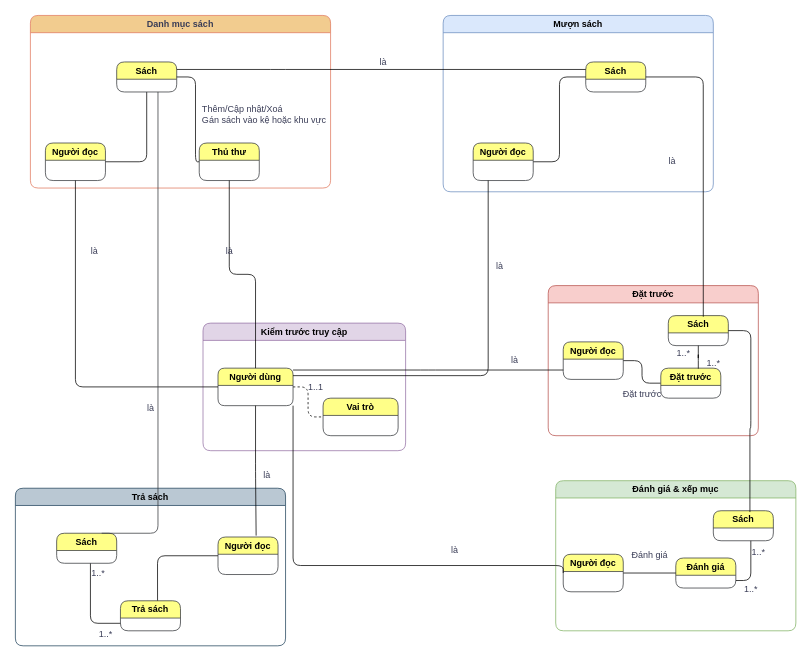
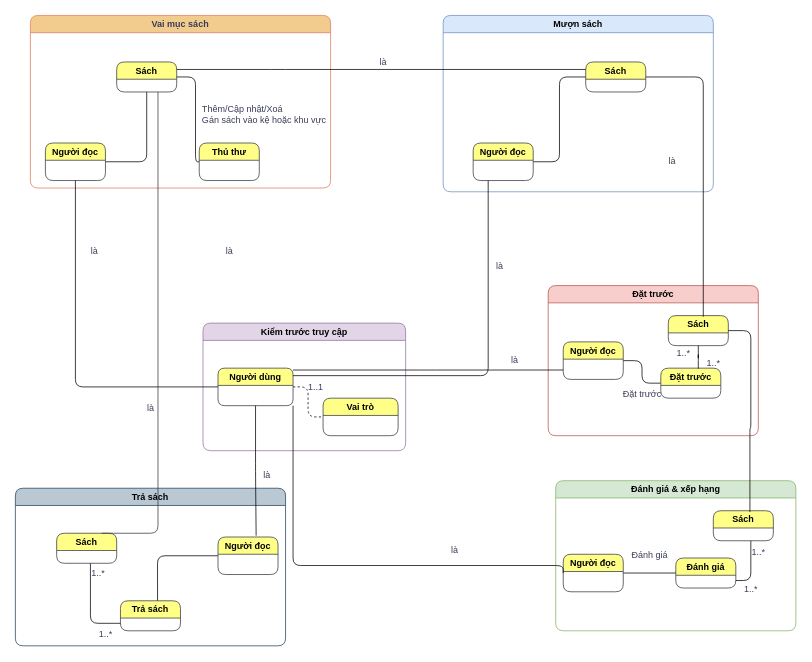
node "Danh mục sách": label "Danh mục sách" -> "Vai mục sách"
edge "Thủ thư" -- "Người dùng": removed
node "Đánh giá & xếp mục": label "Đánh giá & xếp mục" -> "Đánh giá & xếp hạng"
